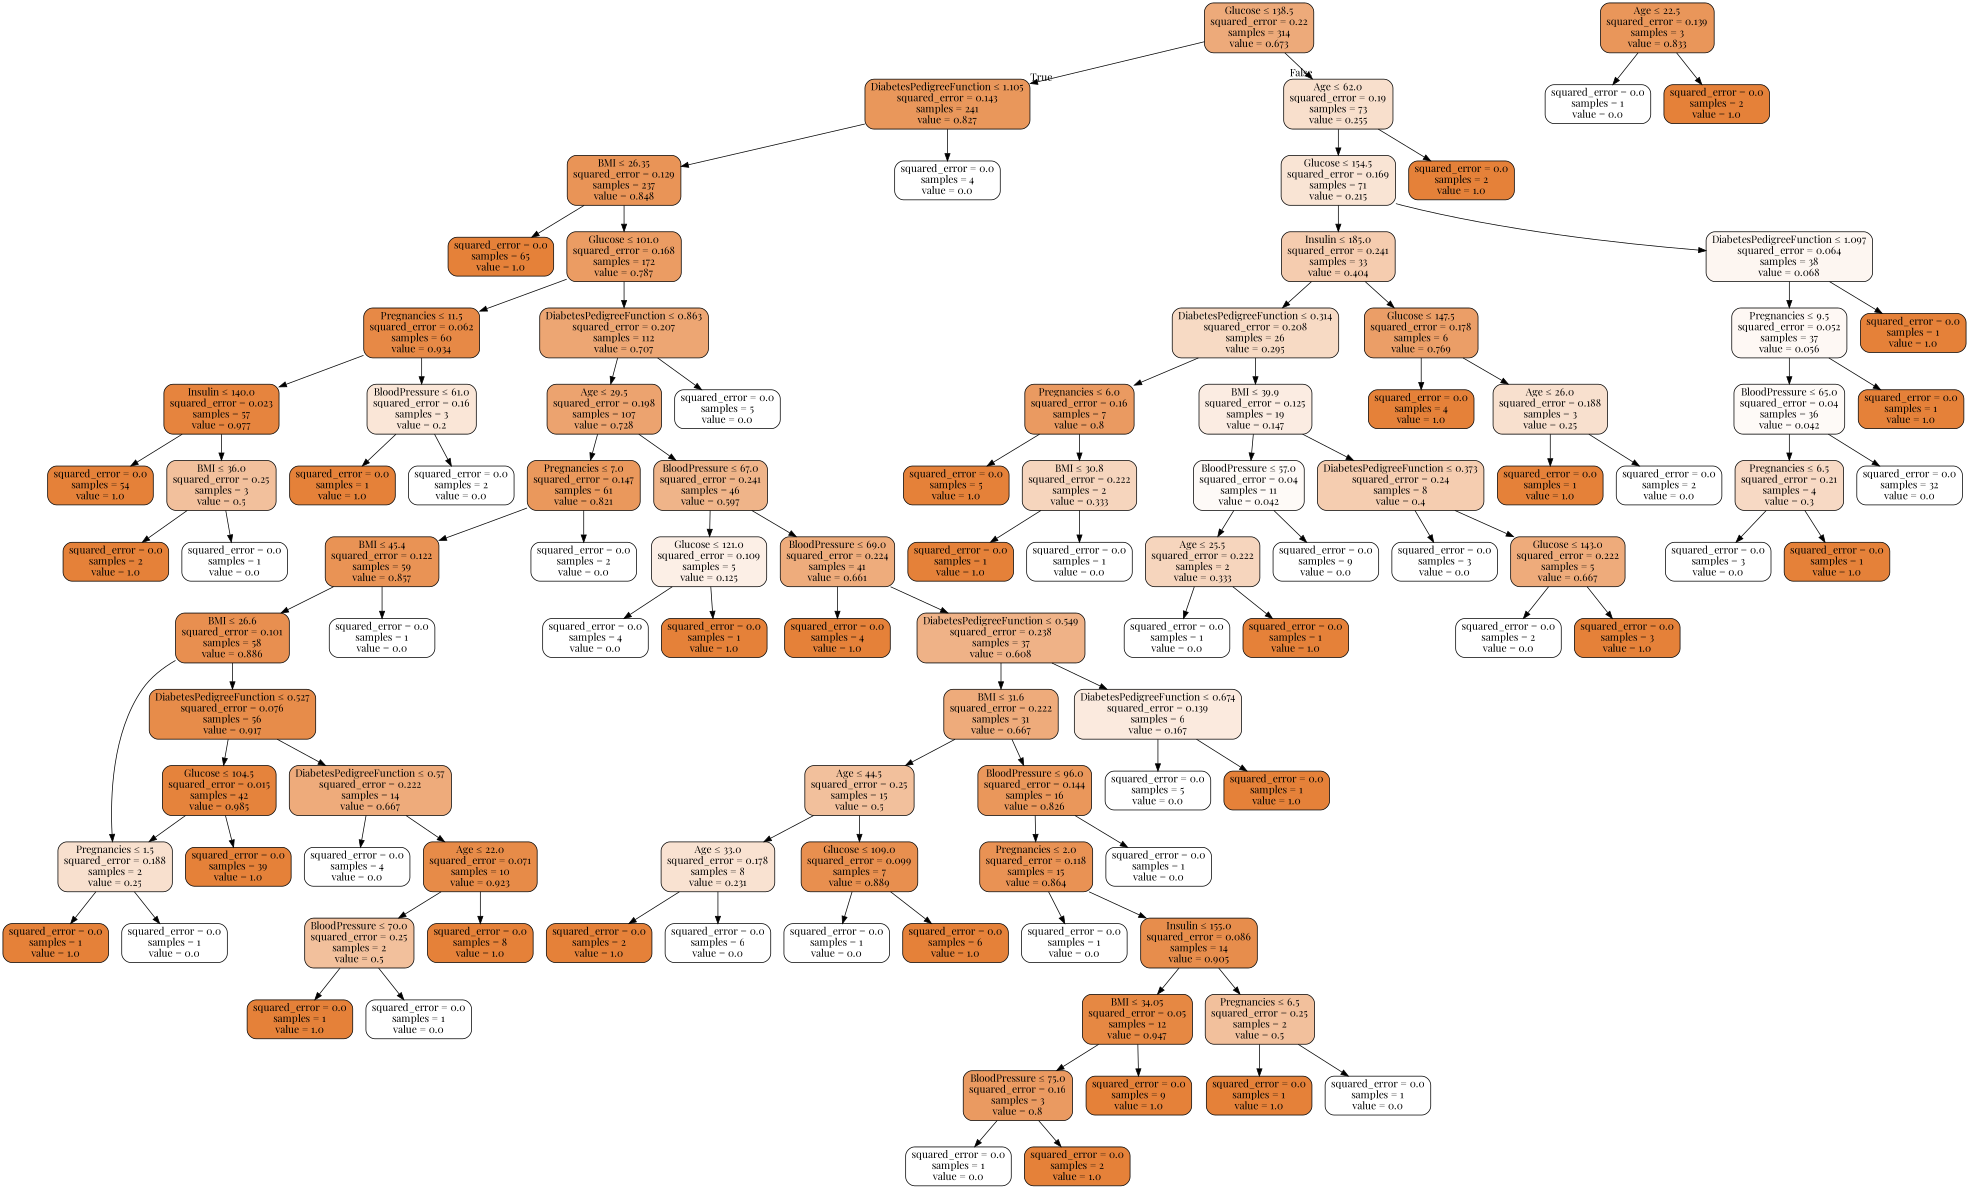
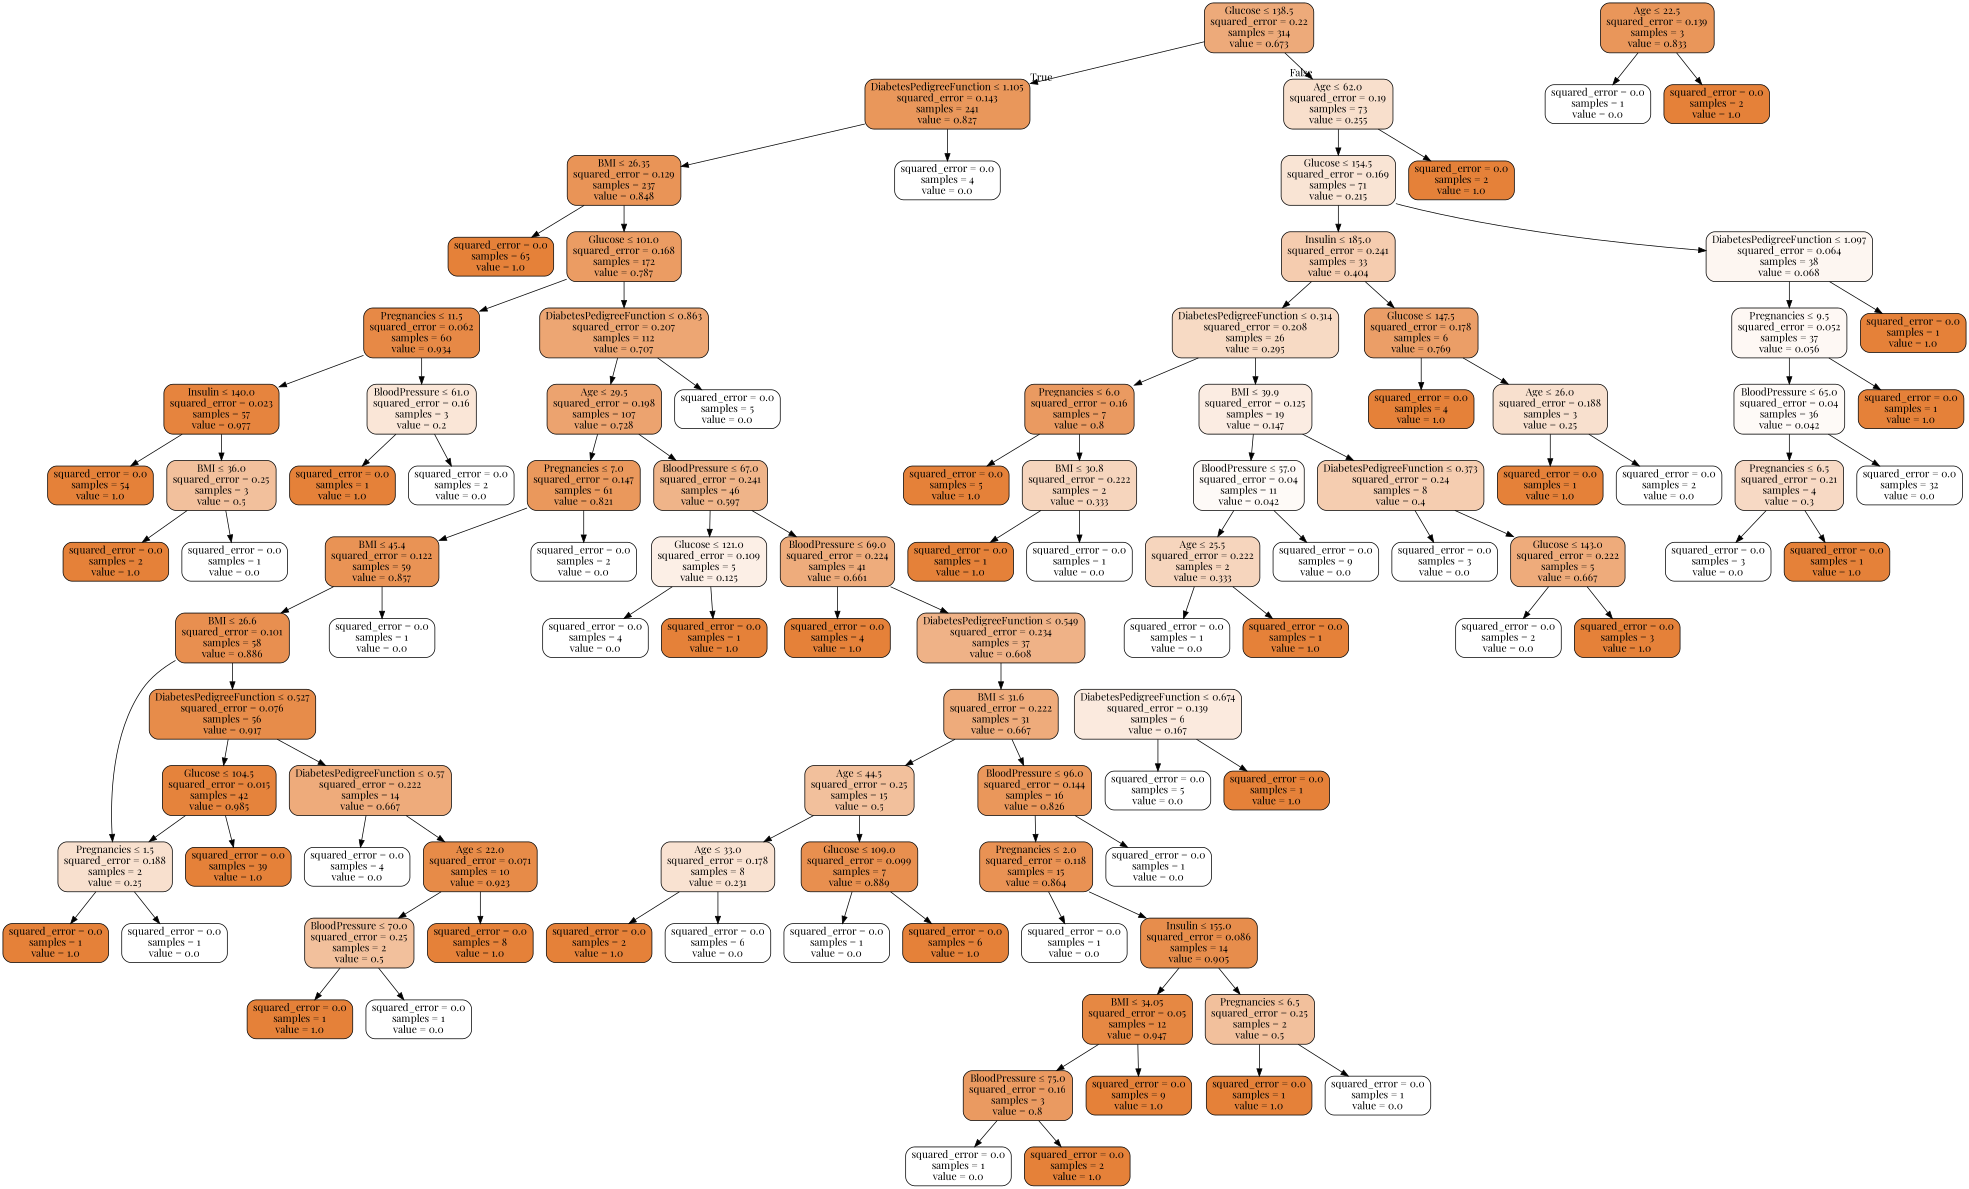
node "DiabetesPedigreeFunction ≤ 0.549": text "squared_error = 0.238" -> "squared_error = 0.234"
edge "DiabetesPedigreeFunction ≤ 0.549" -> "DiabetesPedigreeFunction ≤ 0.674": removed
